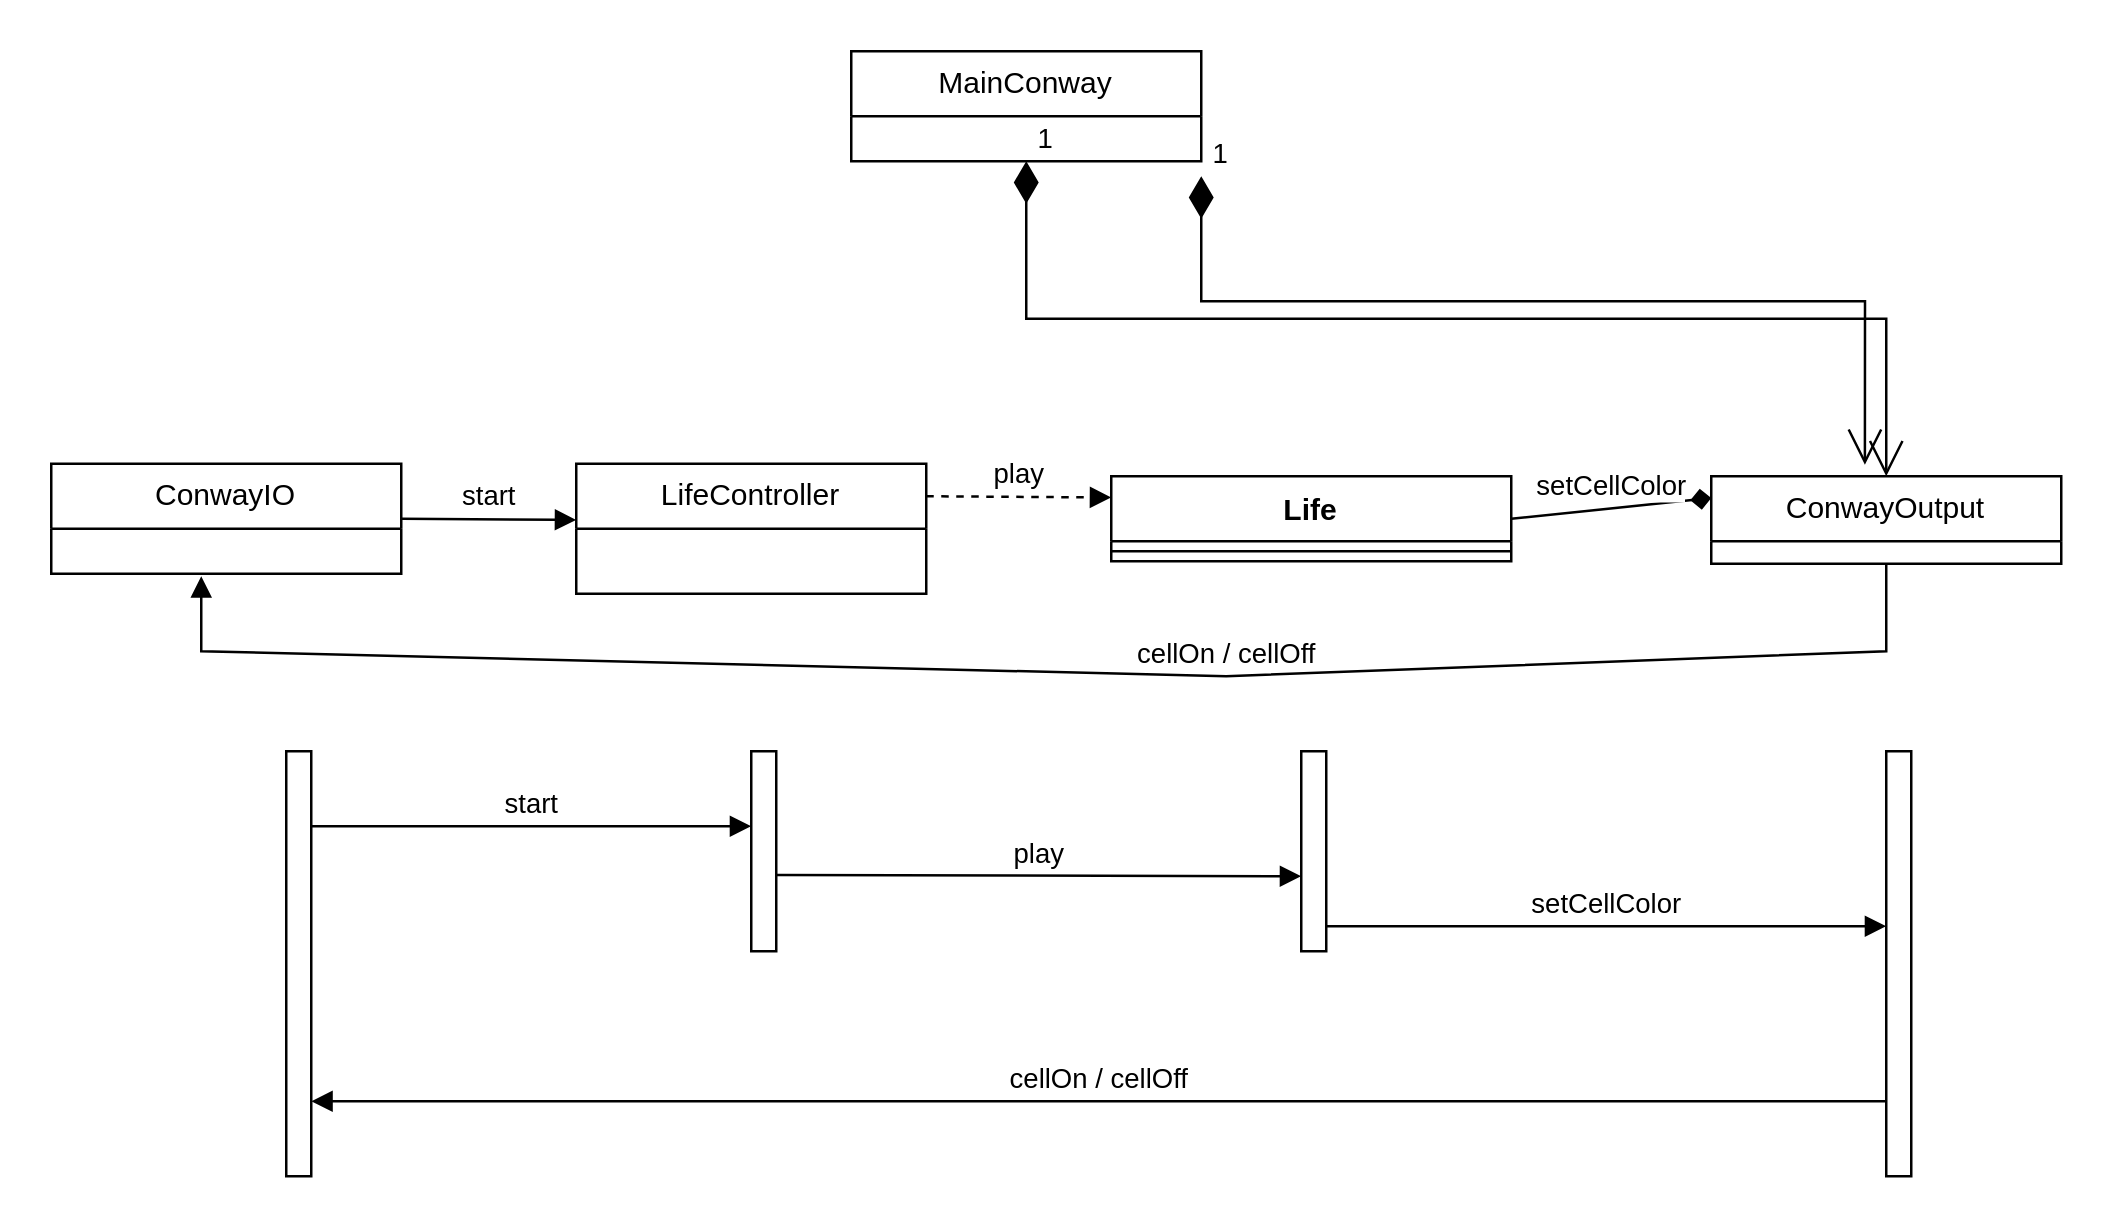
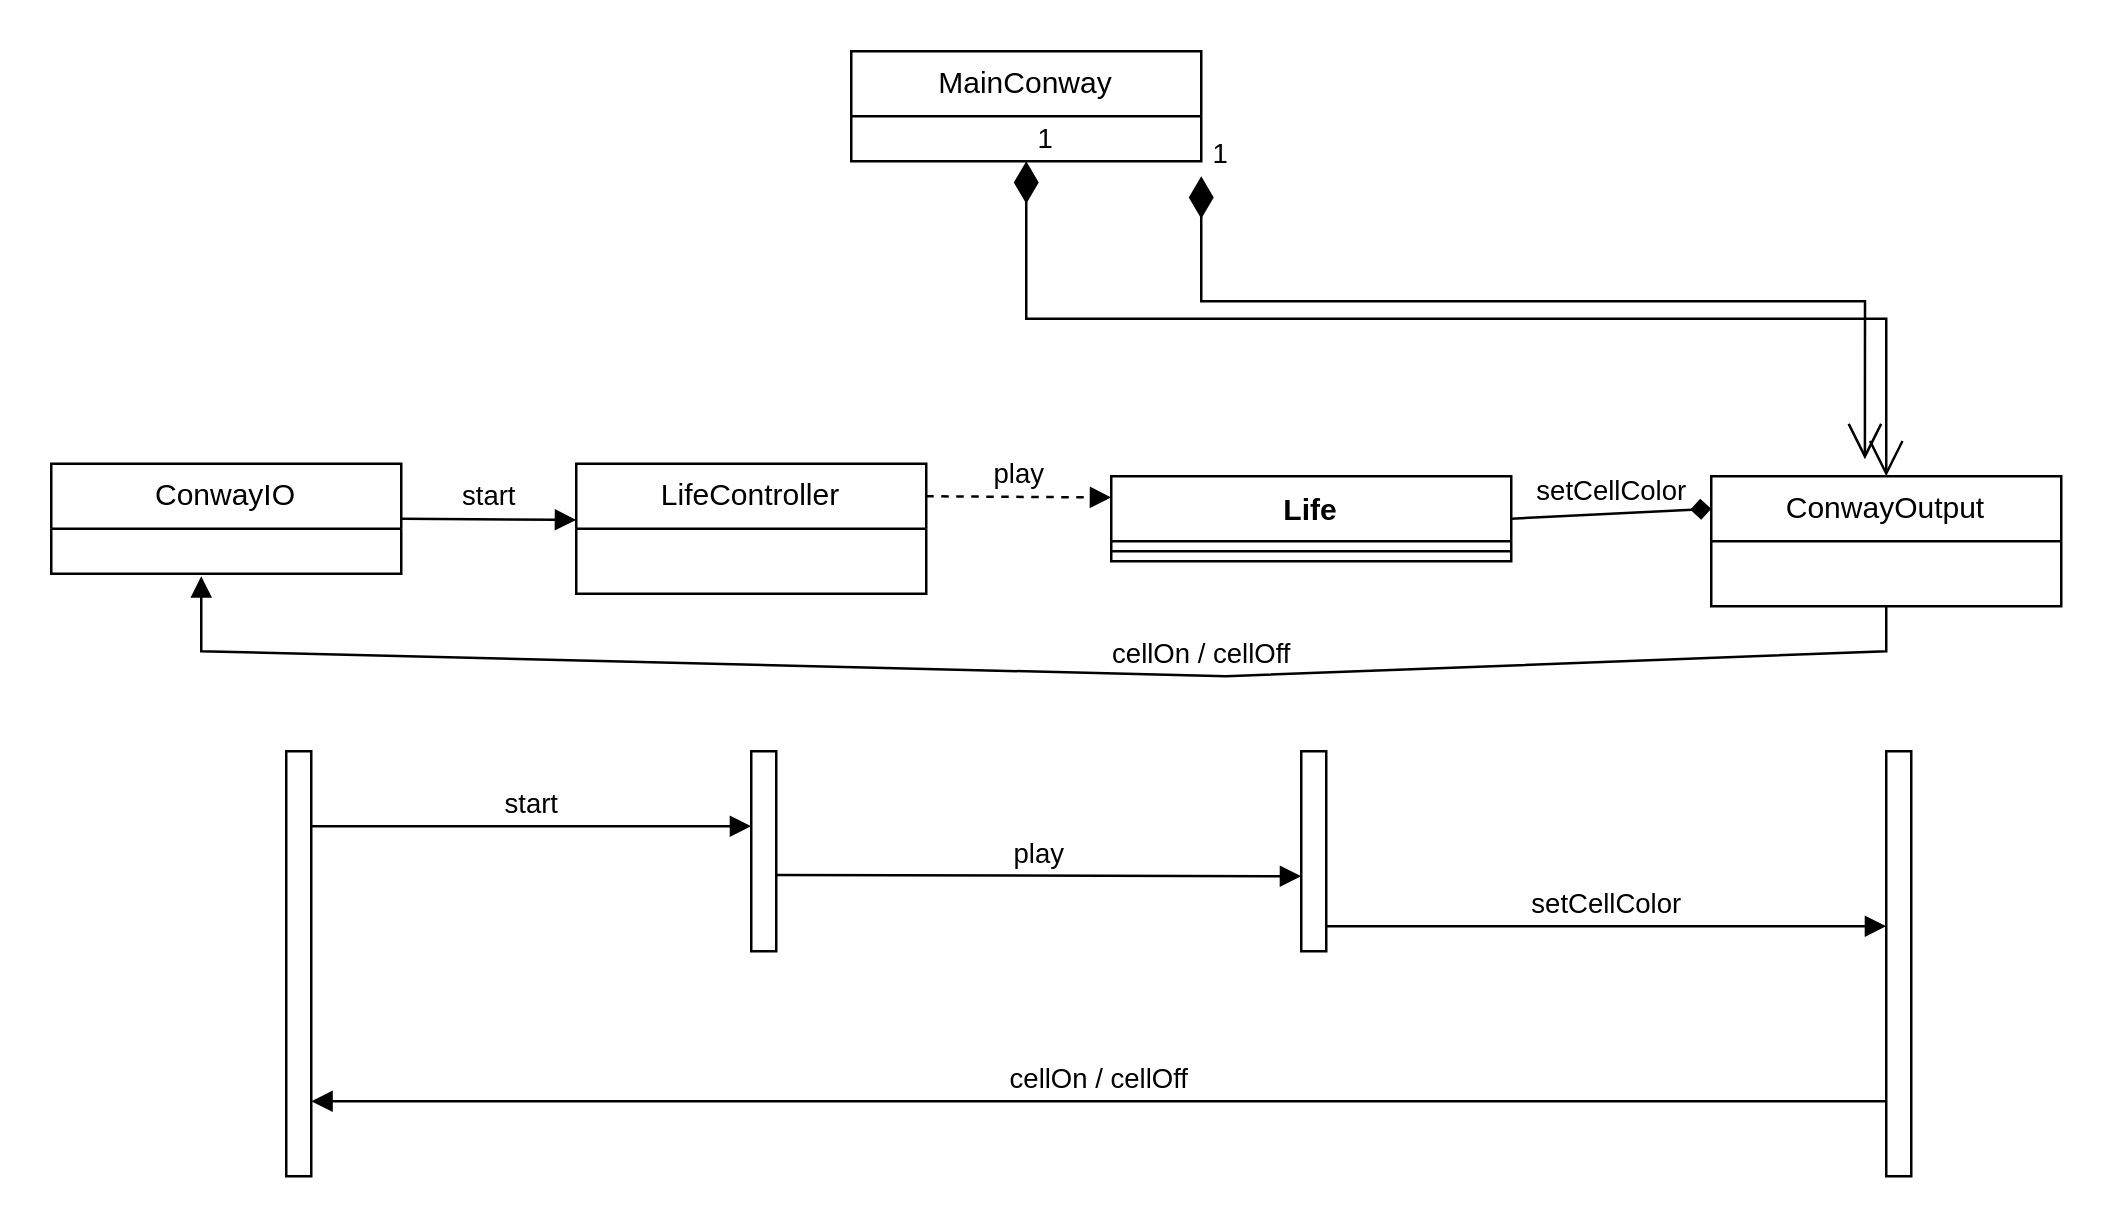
node "ConwayOutput": size 350x88 -> 350x130
